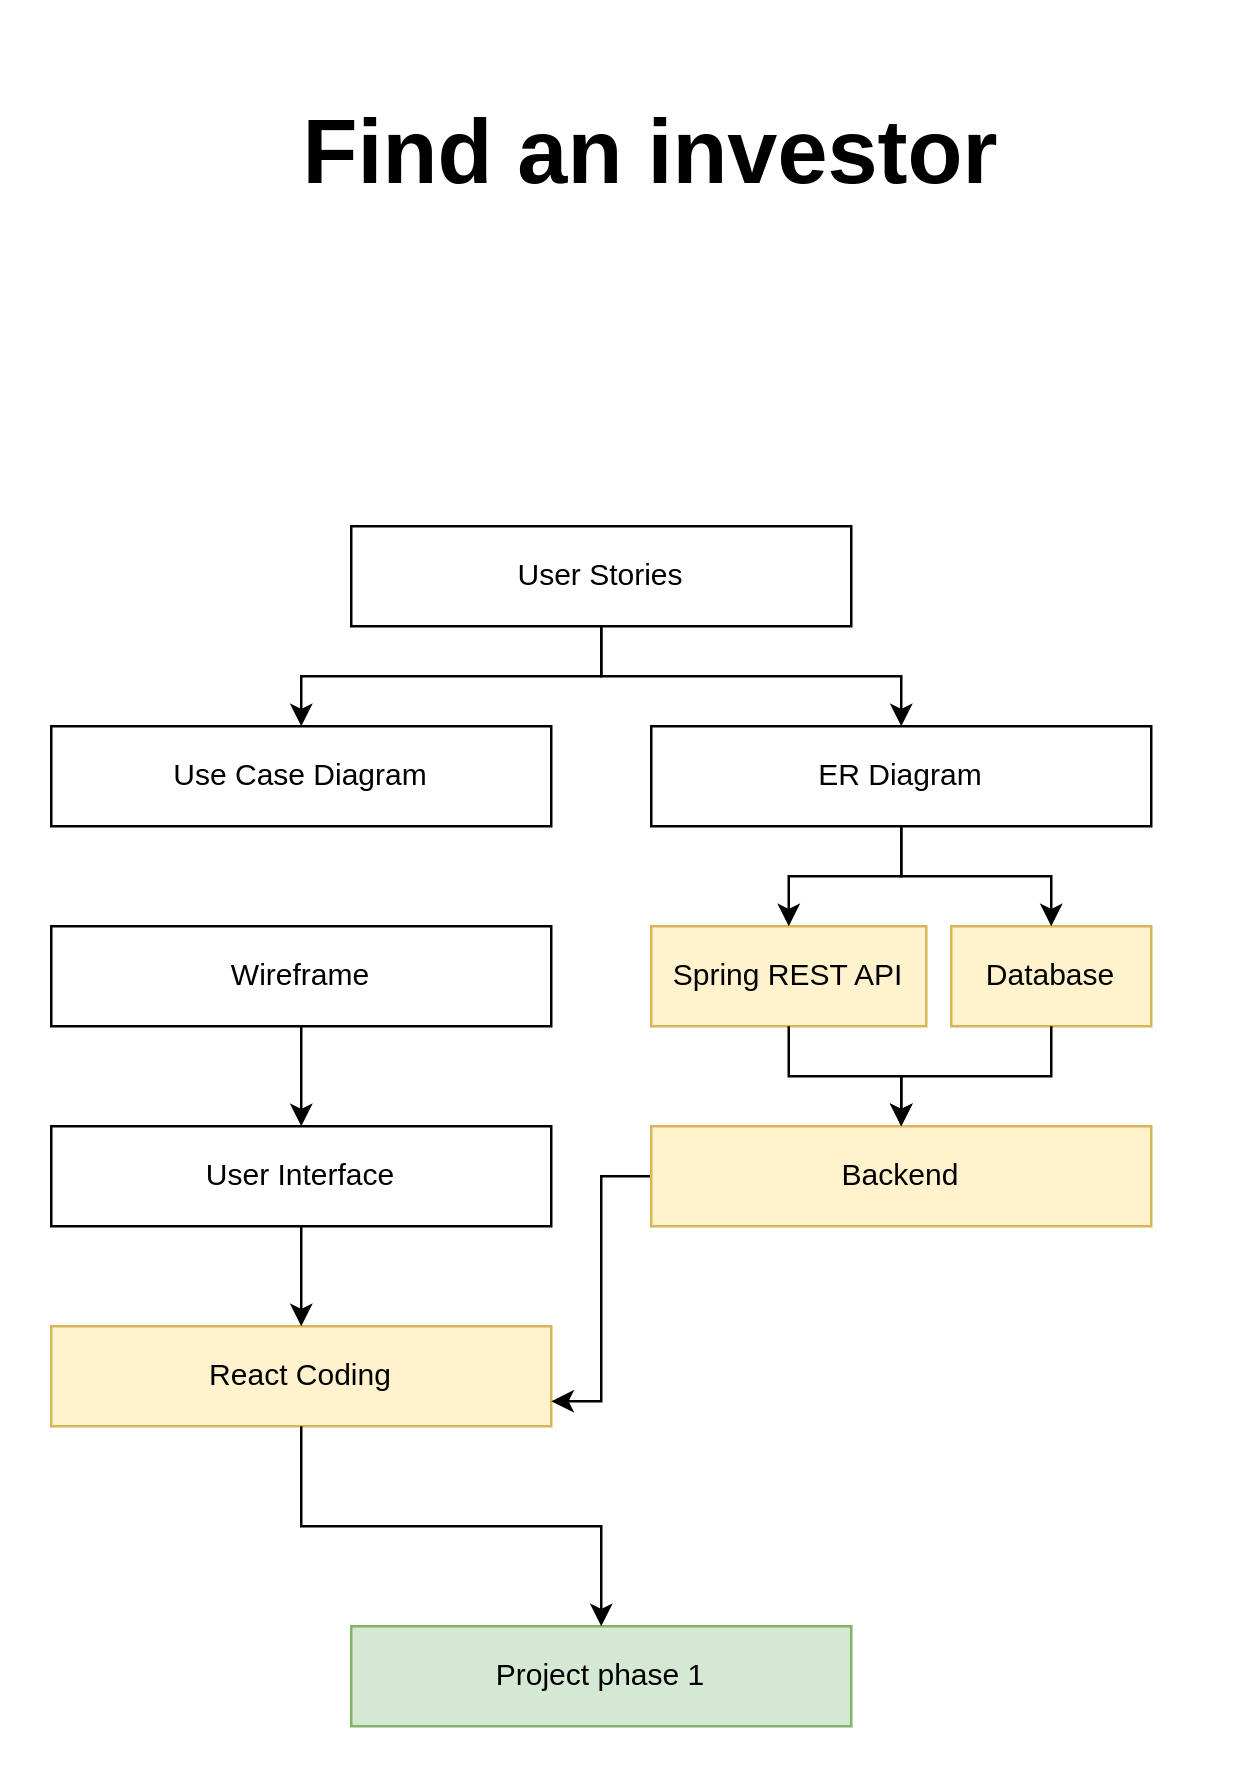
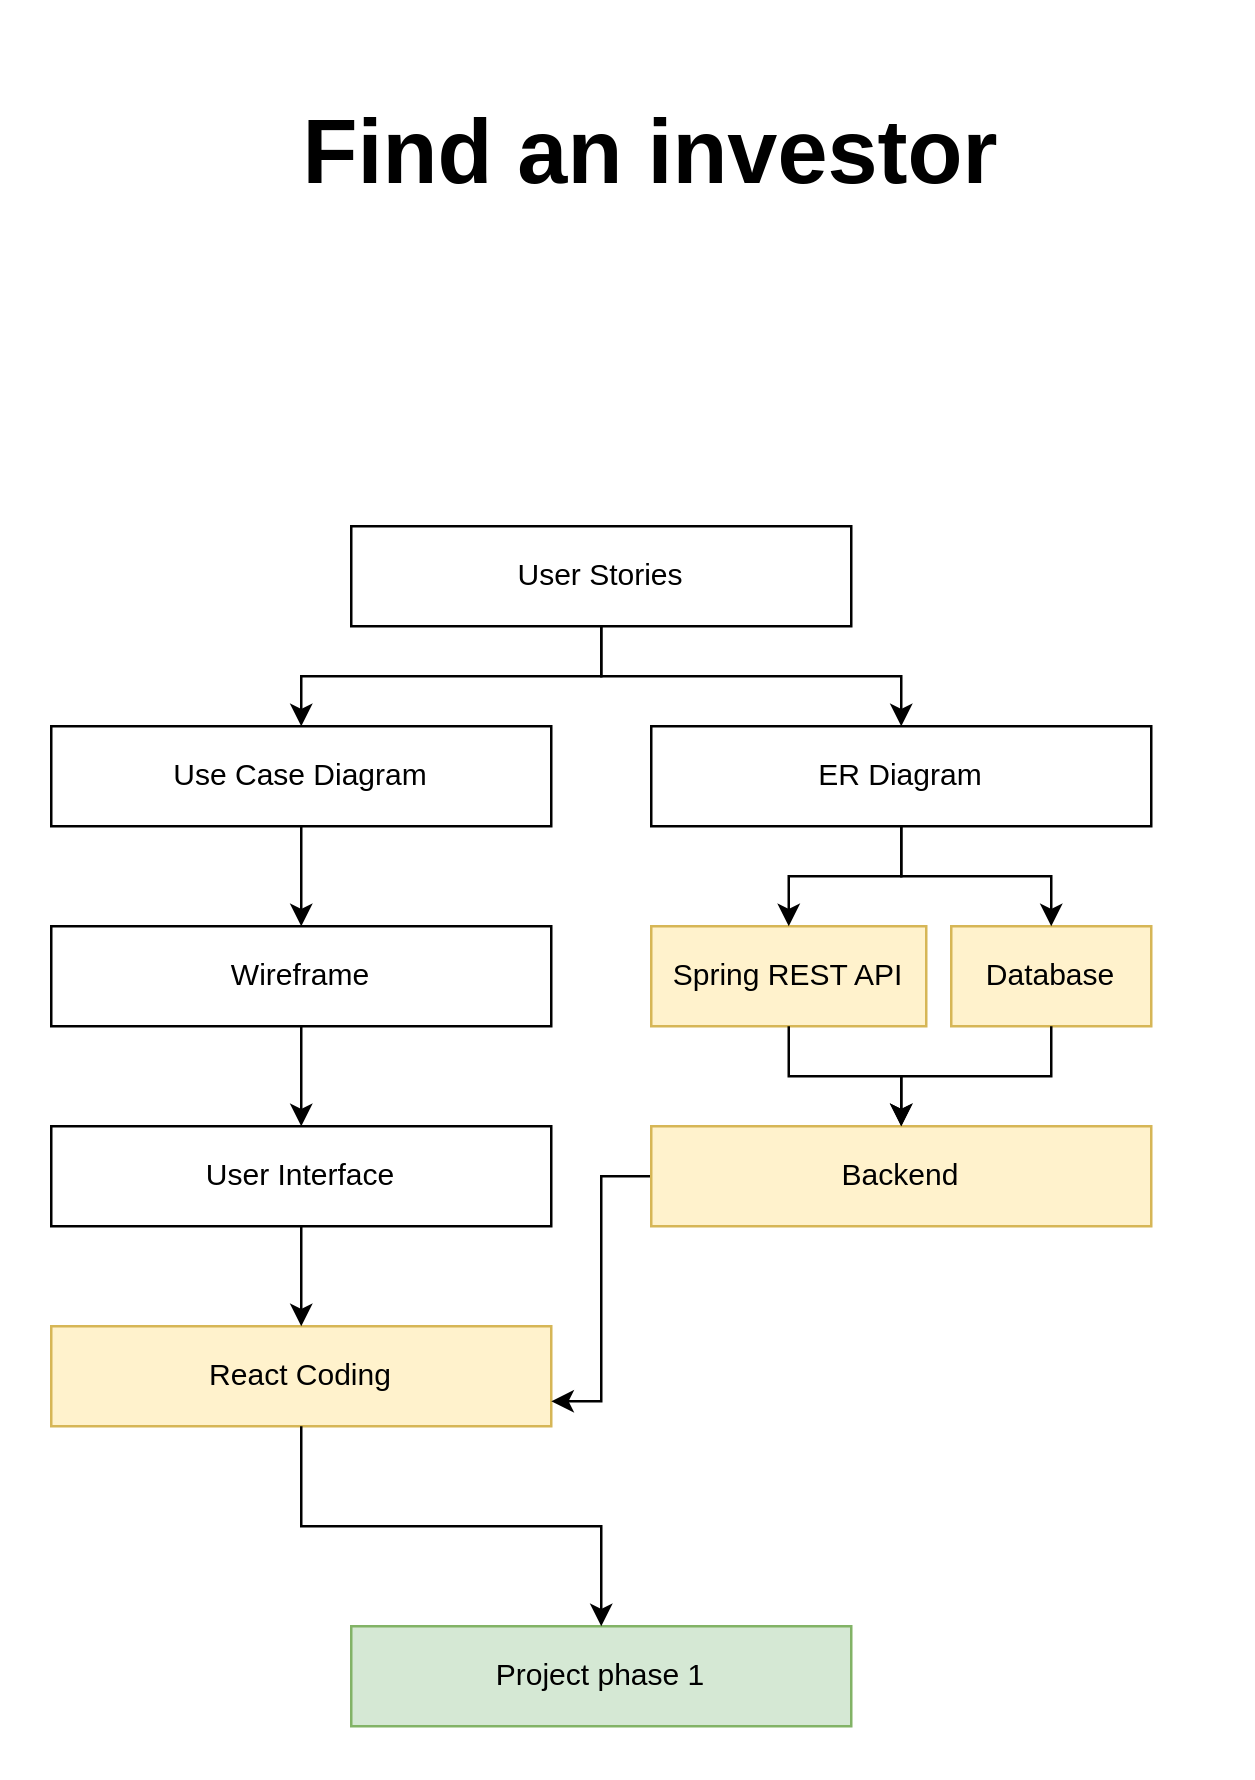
edge "Use Case Diagram" -> "Wireframe": added
